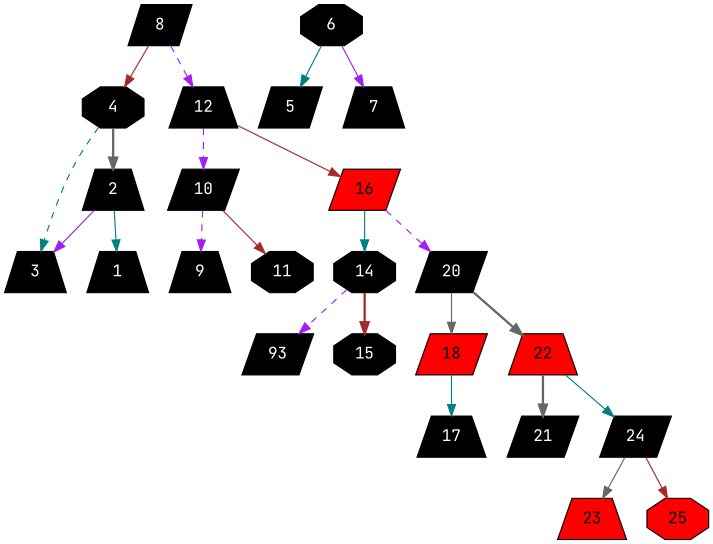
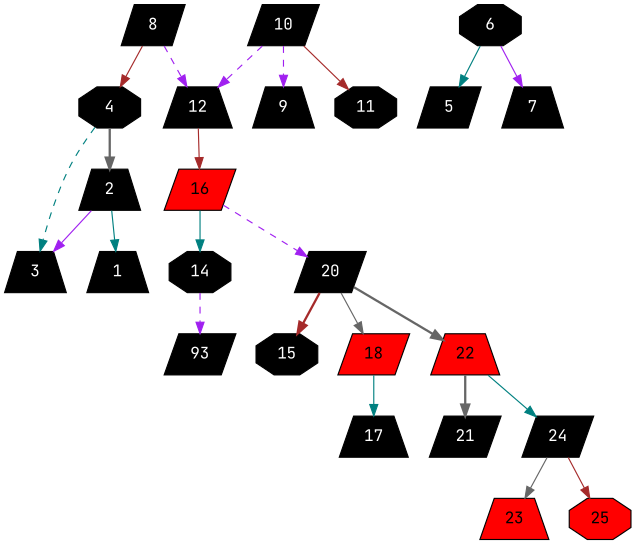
edge "12" -> "10": reversed
edge "14" -> "15": now "20" -> "15"
